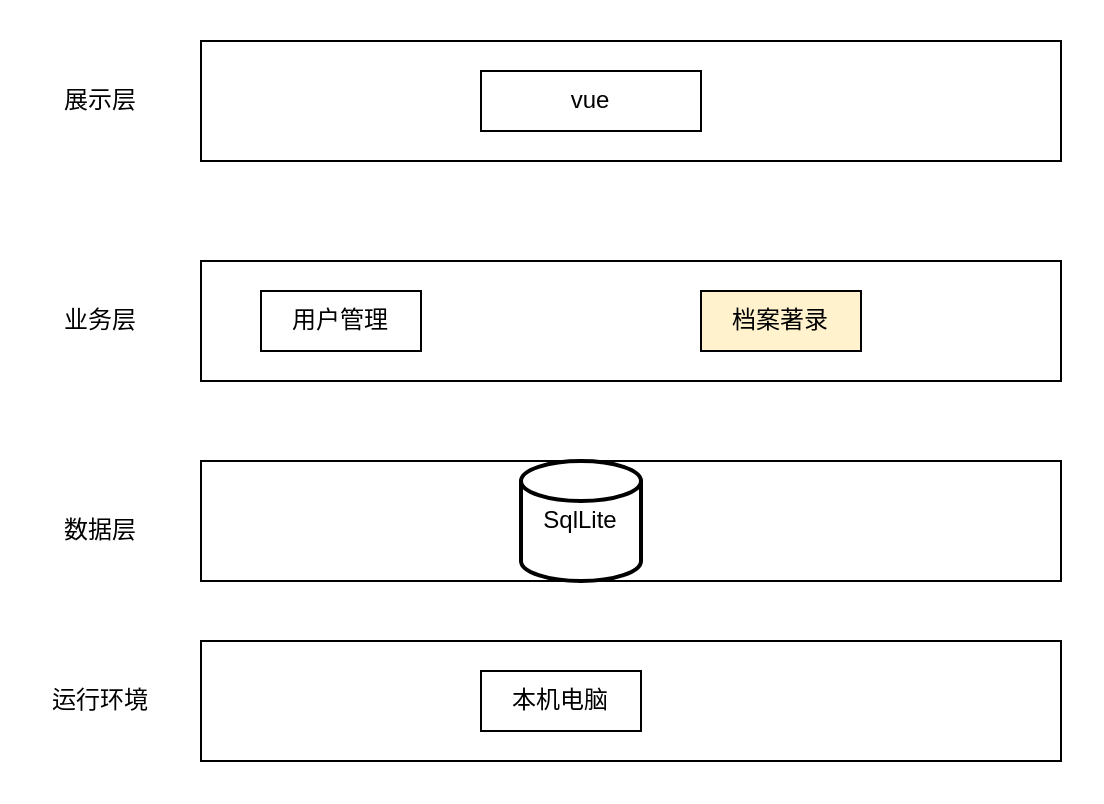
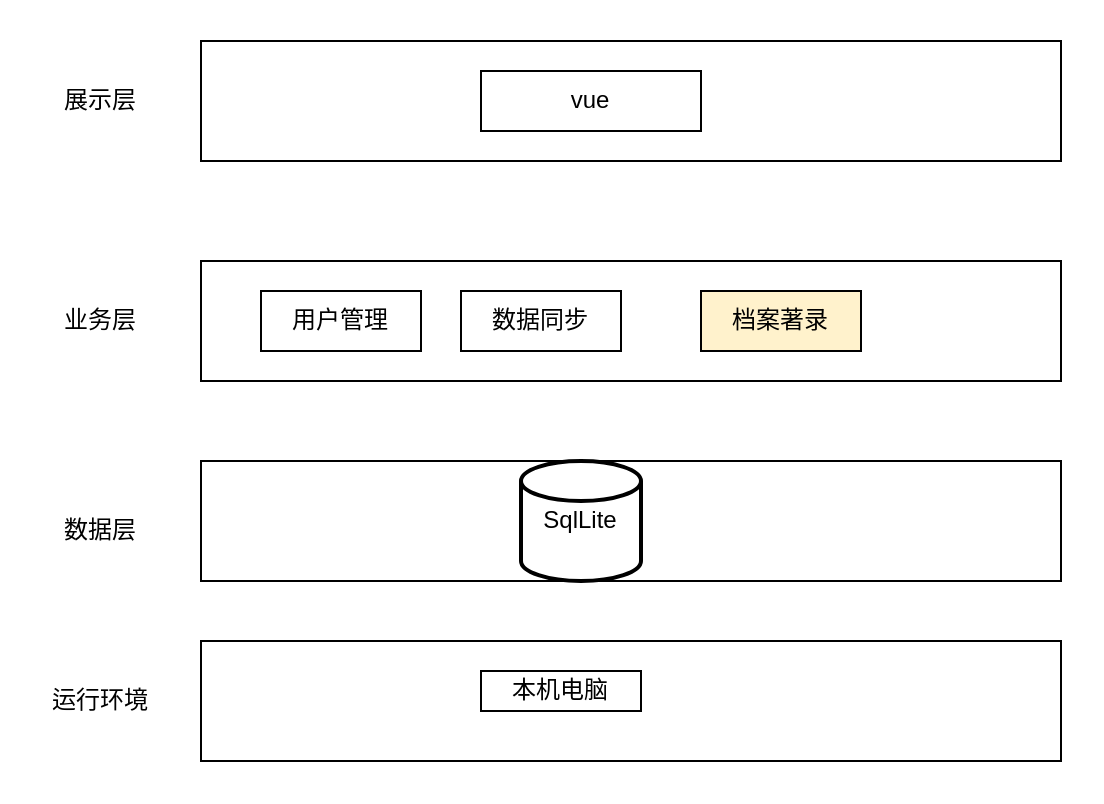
node "数据同步": added
node "本机电脑": size 160x60 -> 160x40
